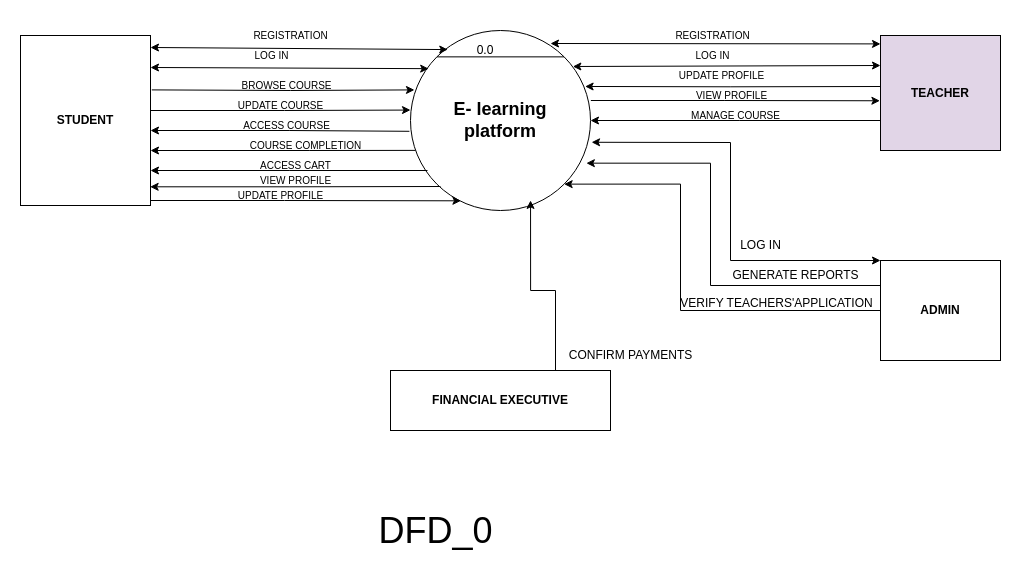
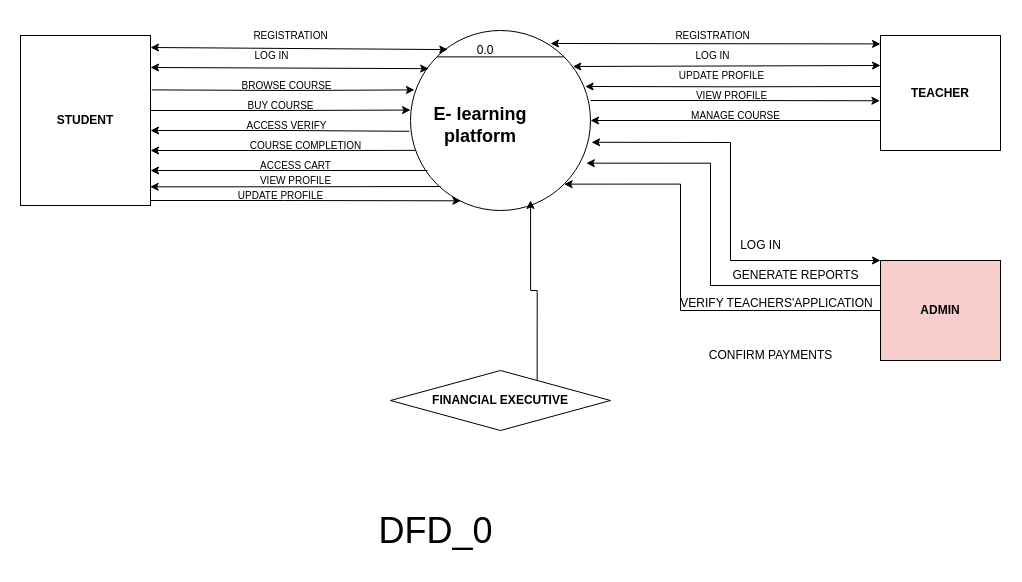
node "TEACHER": fillcolor #e1d5e7 -> #ffffff
node "UPDATE COURSE": label "UPDATE COURSE" -> "BUY COURSE"
node "E- learning platform": moved (501, 121) -> (481, 126)
node "ACCESS COURSE": label "ACCESS COURSE" -> "ACCESS VERIFY"
node "ADMIN": fillcolor #ffffff -> #f8cecc
node "CONFIRM PAYMENTS": moved (631, 356) -> (771, 356)
node "FINANCIAL EXECUTIVE": shape rectangle -> diamond
